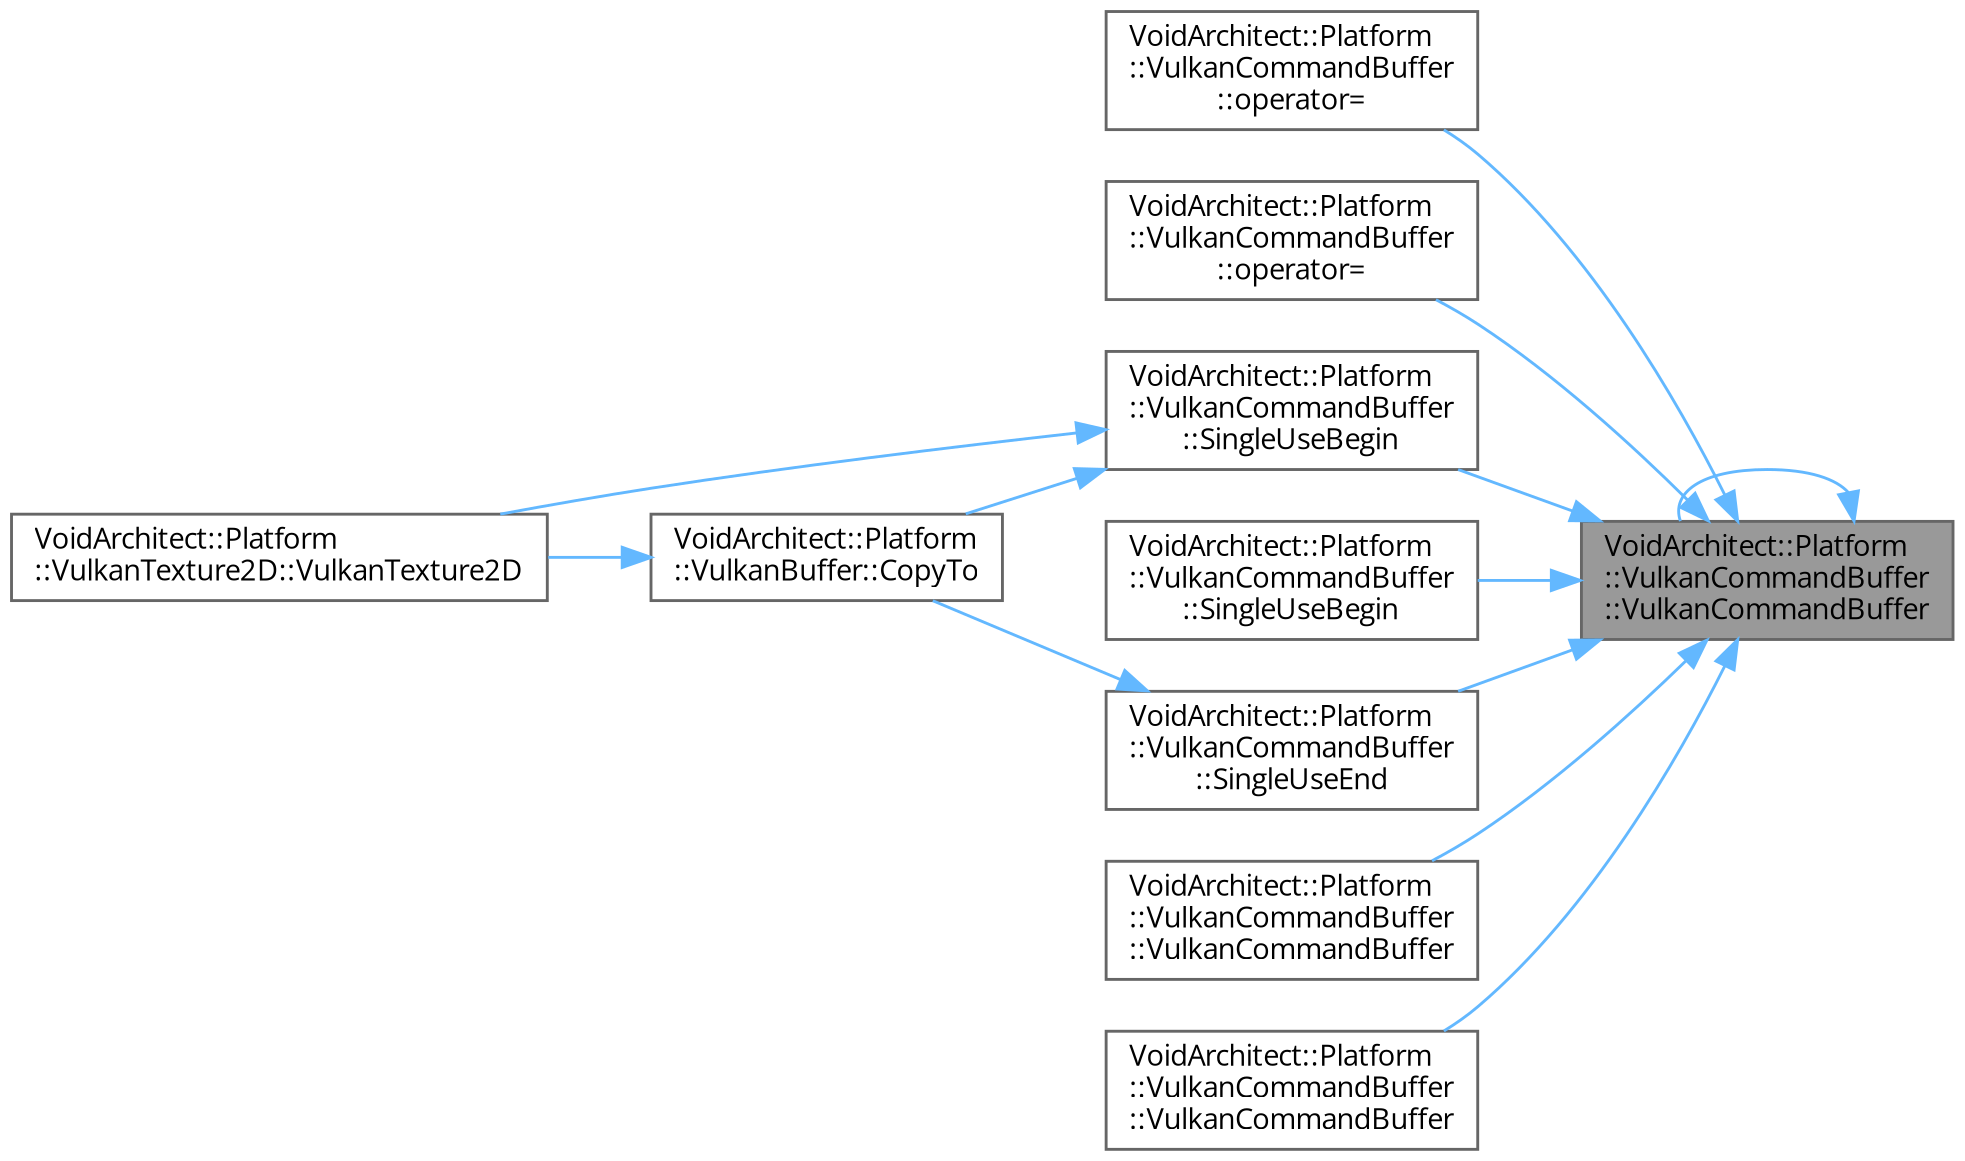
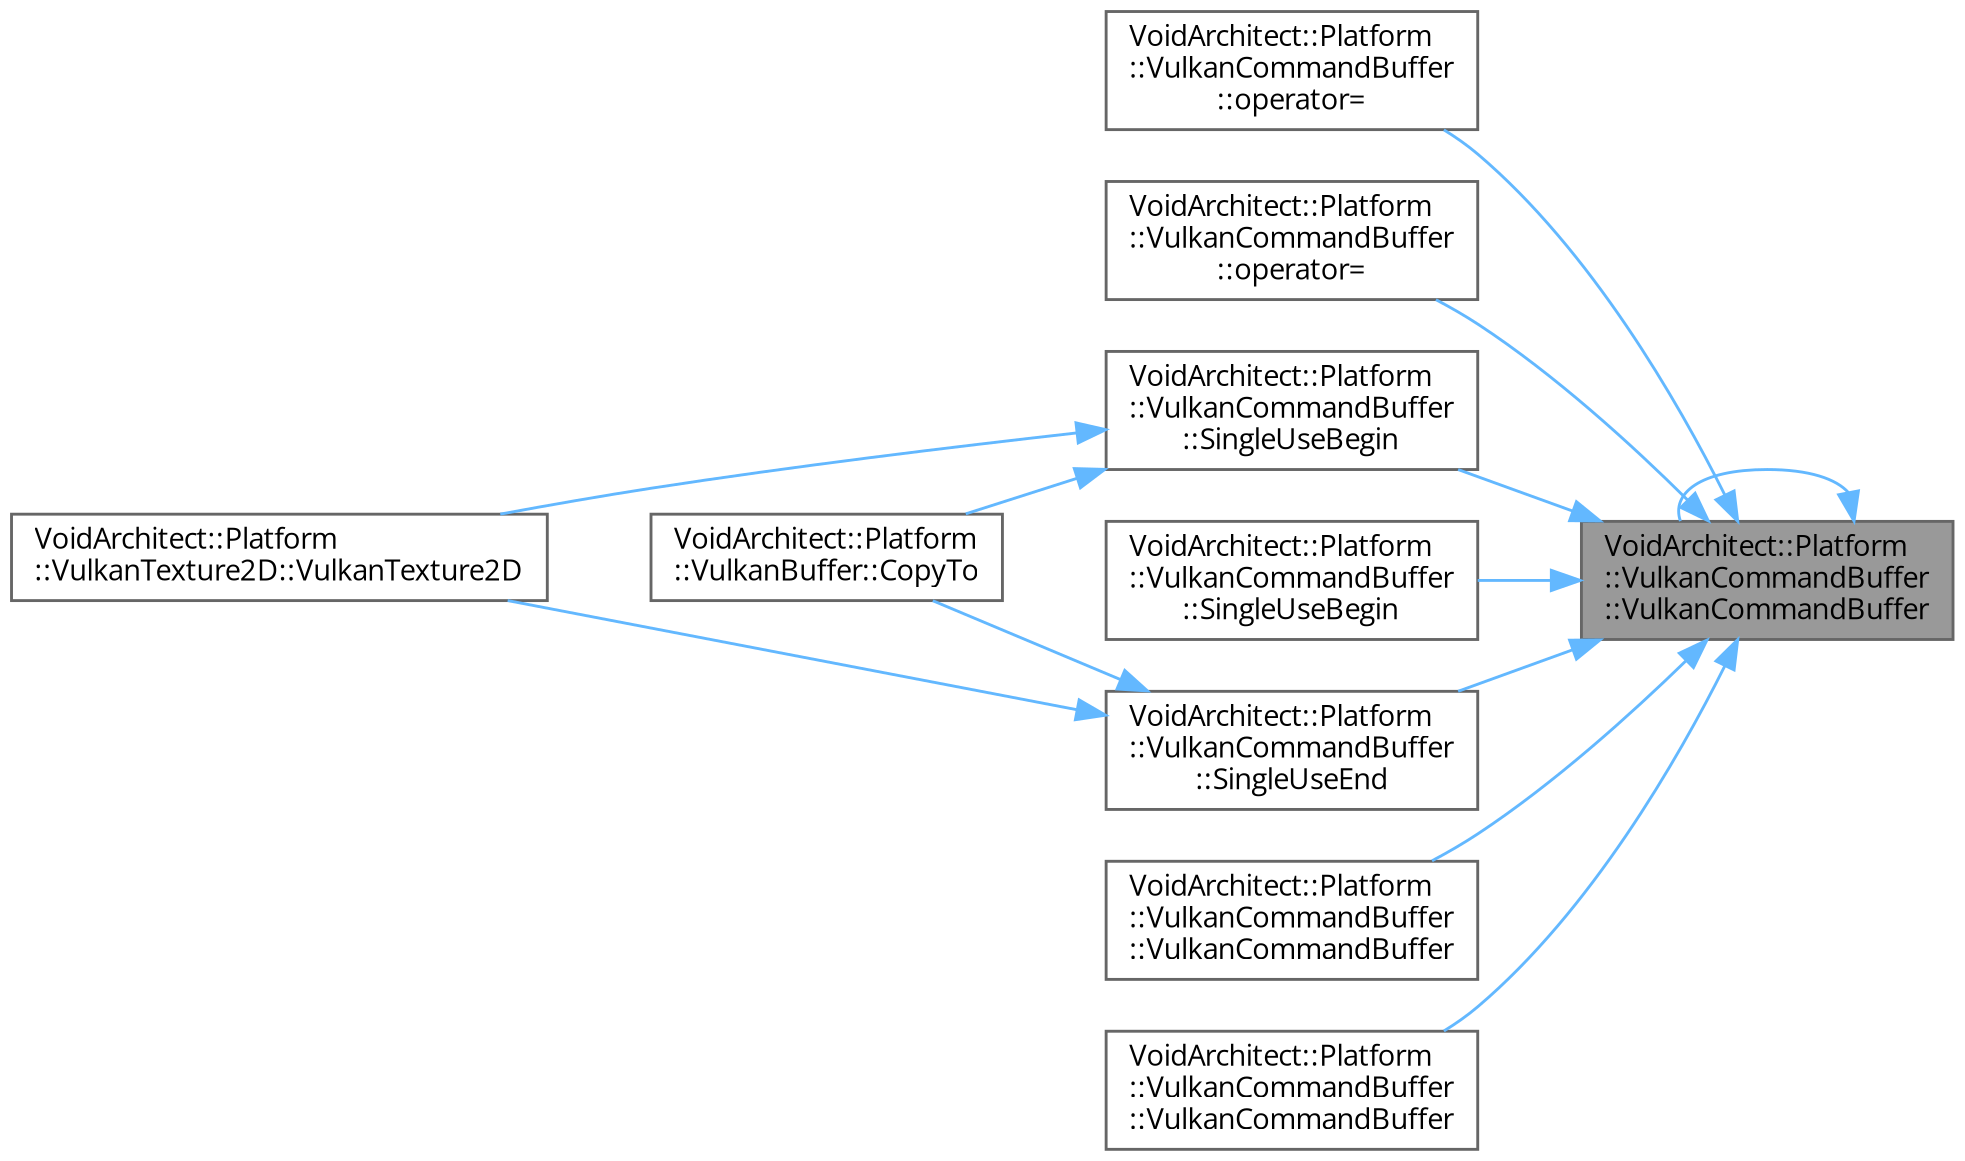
edge "VoidArchitect::Platform ::VulkanTexture2D::VulkanTexture2D" -> "VoidArchitect::Platform ::VulkanBuffer::CopyTo": now "VoidArchitect::Platform ::VulkanTexture2D::VulkanTexture2D" -> "VoidArchitect::Platform ::VulkanCommandBuffer ::SingleUseEnd"
